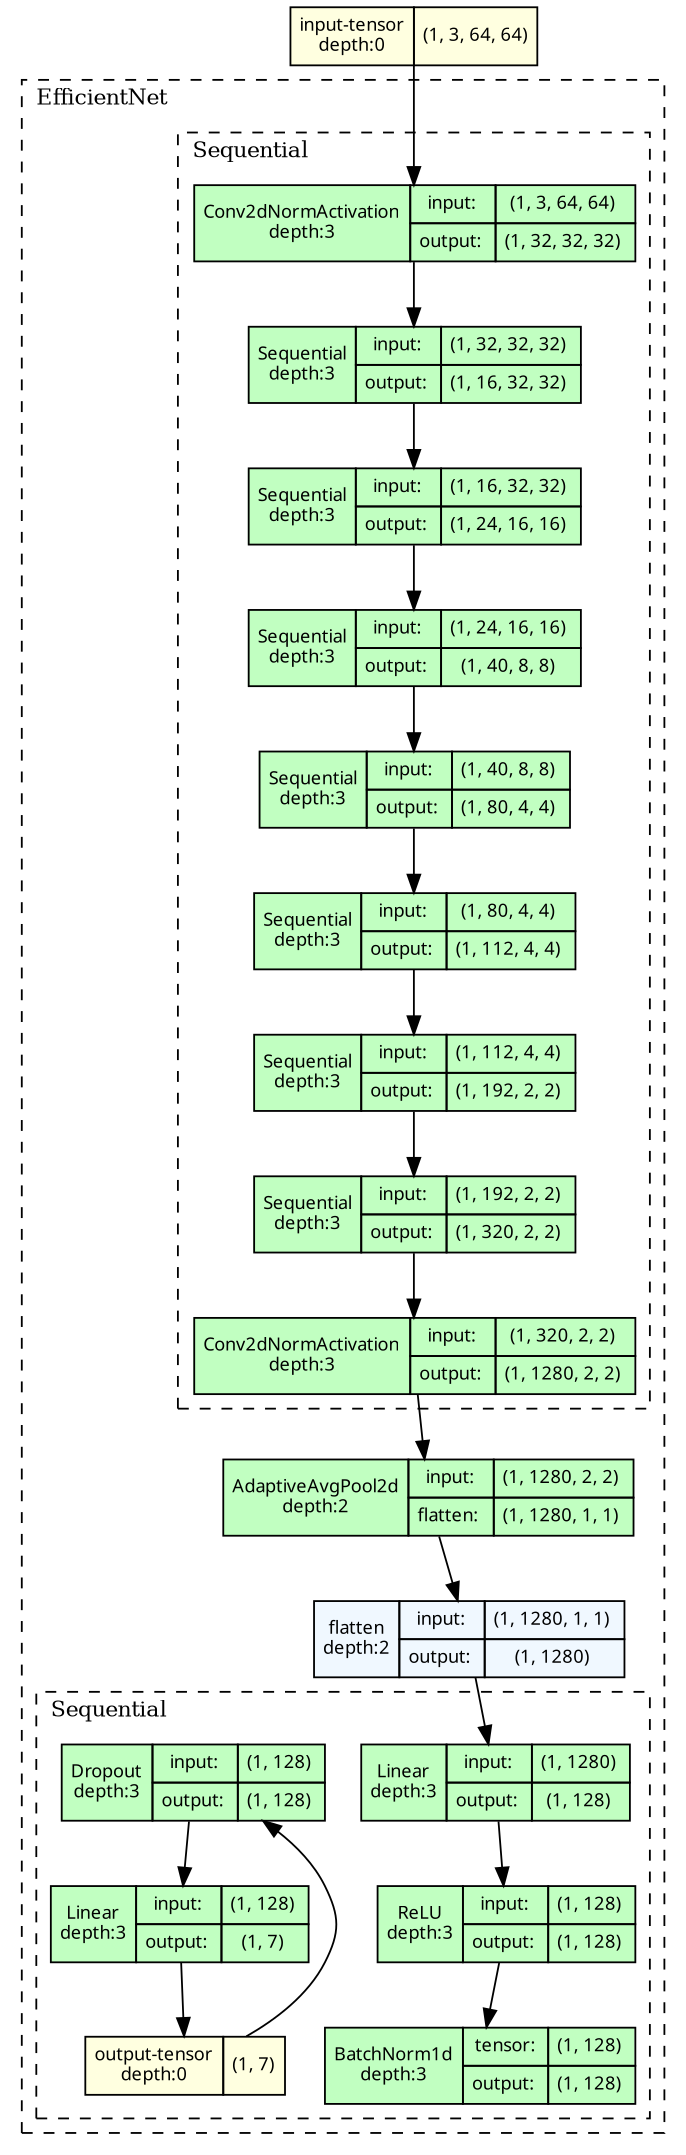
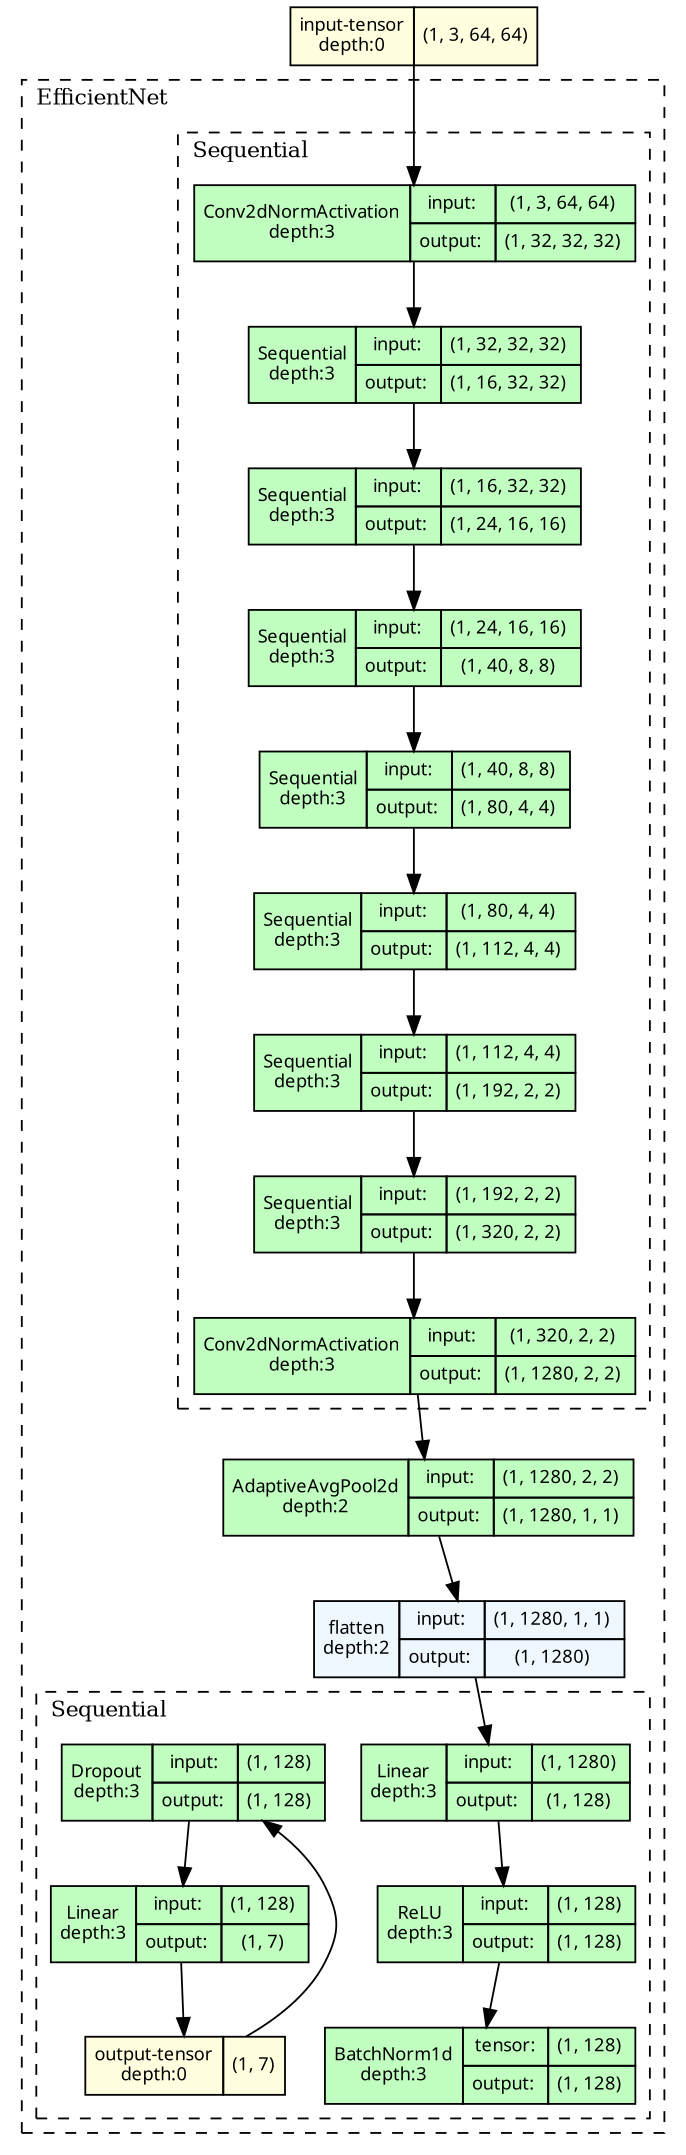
node "AdaptiveAvgPool2d": text "flatten:" -> "output:"
